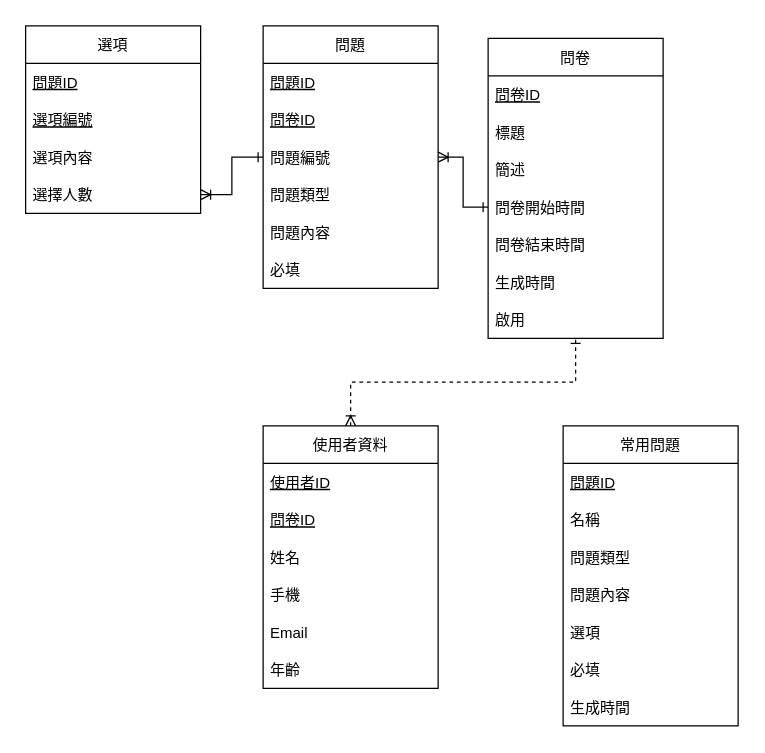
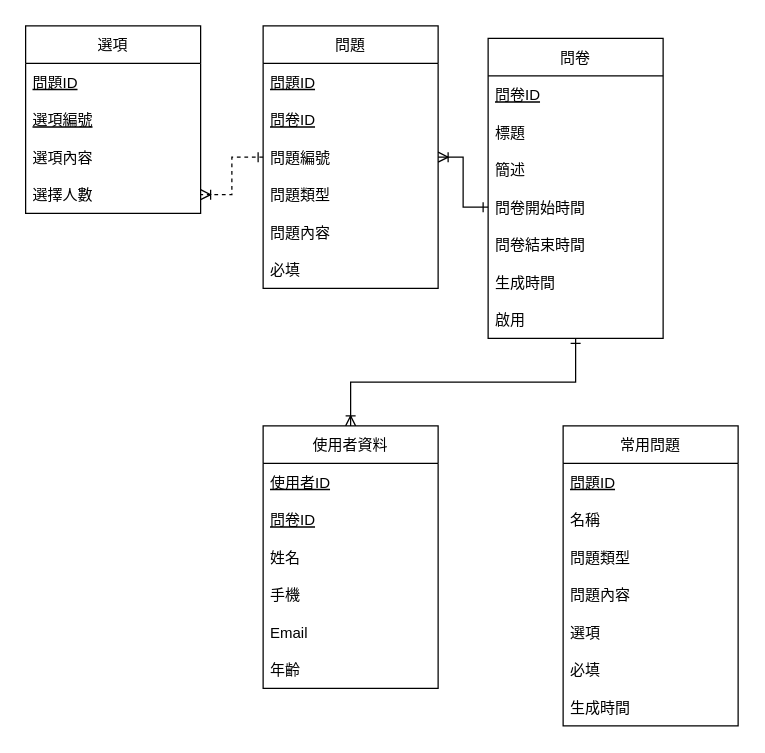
edge "問題編號" -- "選擇人數": style solid -> dashed
edge "問卷" -- "使用者資料": style dashed -> solid
